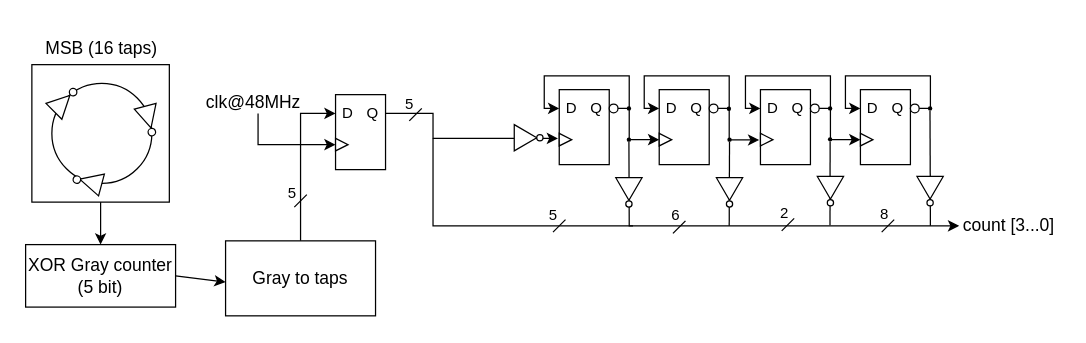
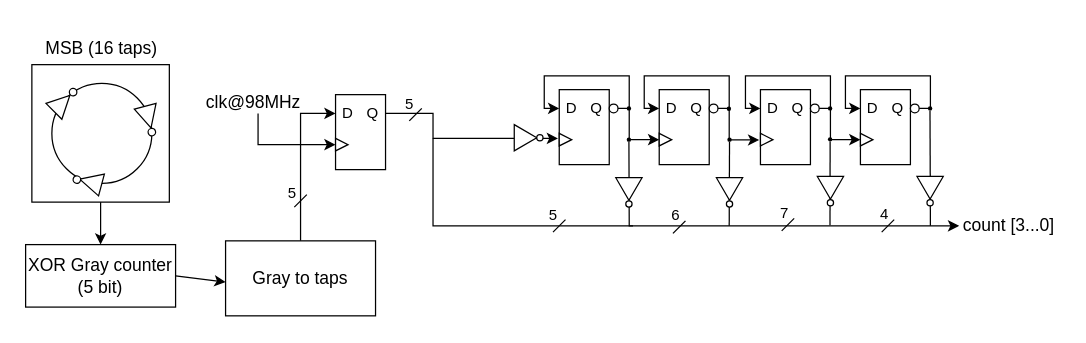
node "clk@48MHz": label "clk@48MHz" -> "clk@98MHz"
node "2": label "2" -> "7"
node "8": label "8" -> "4"
